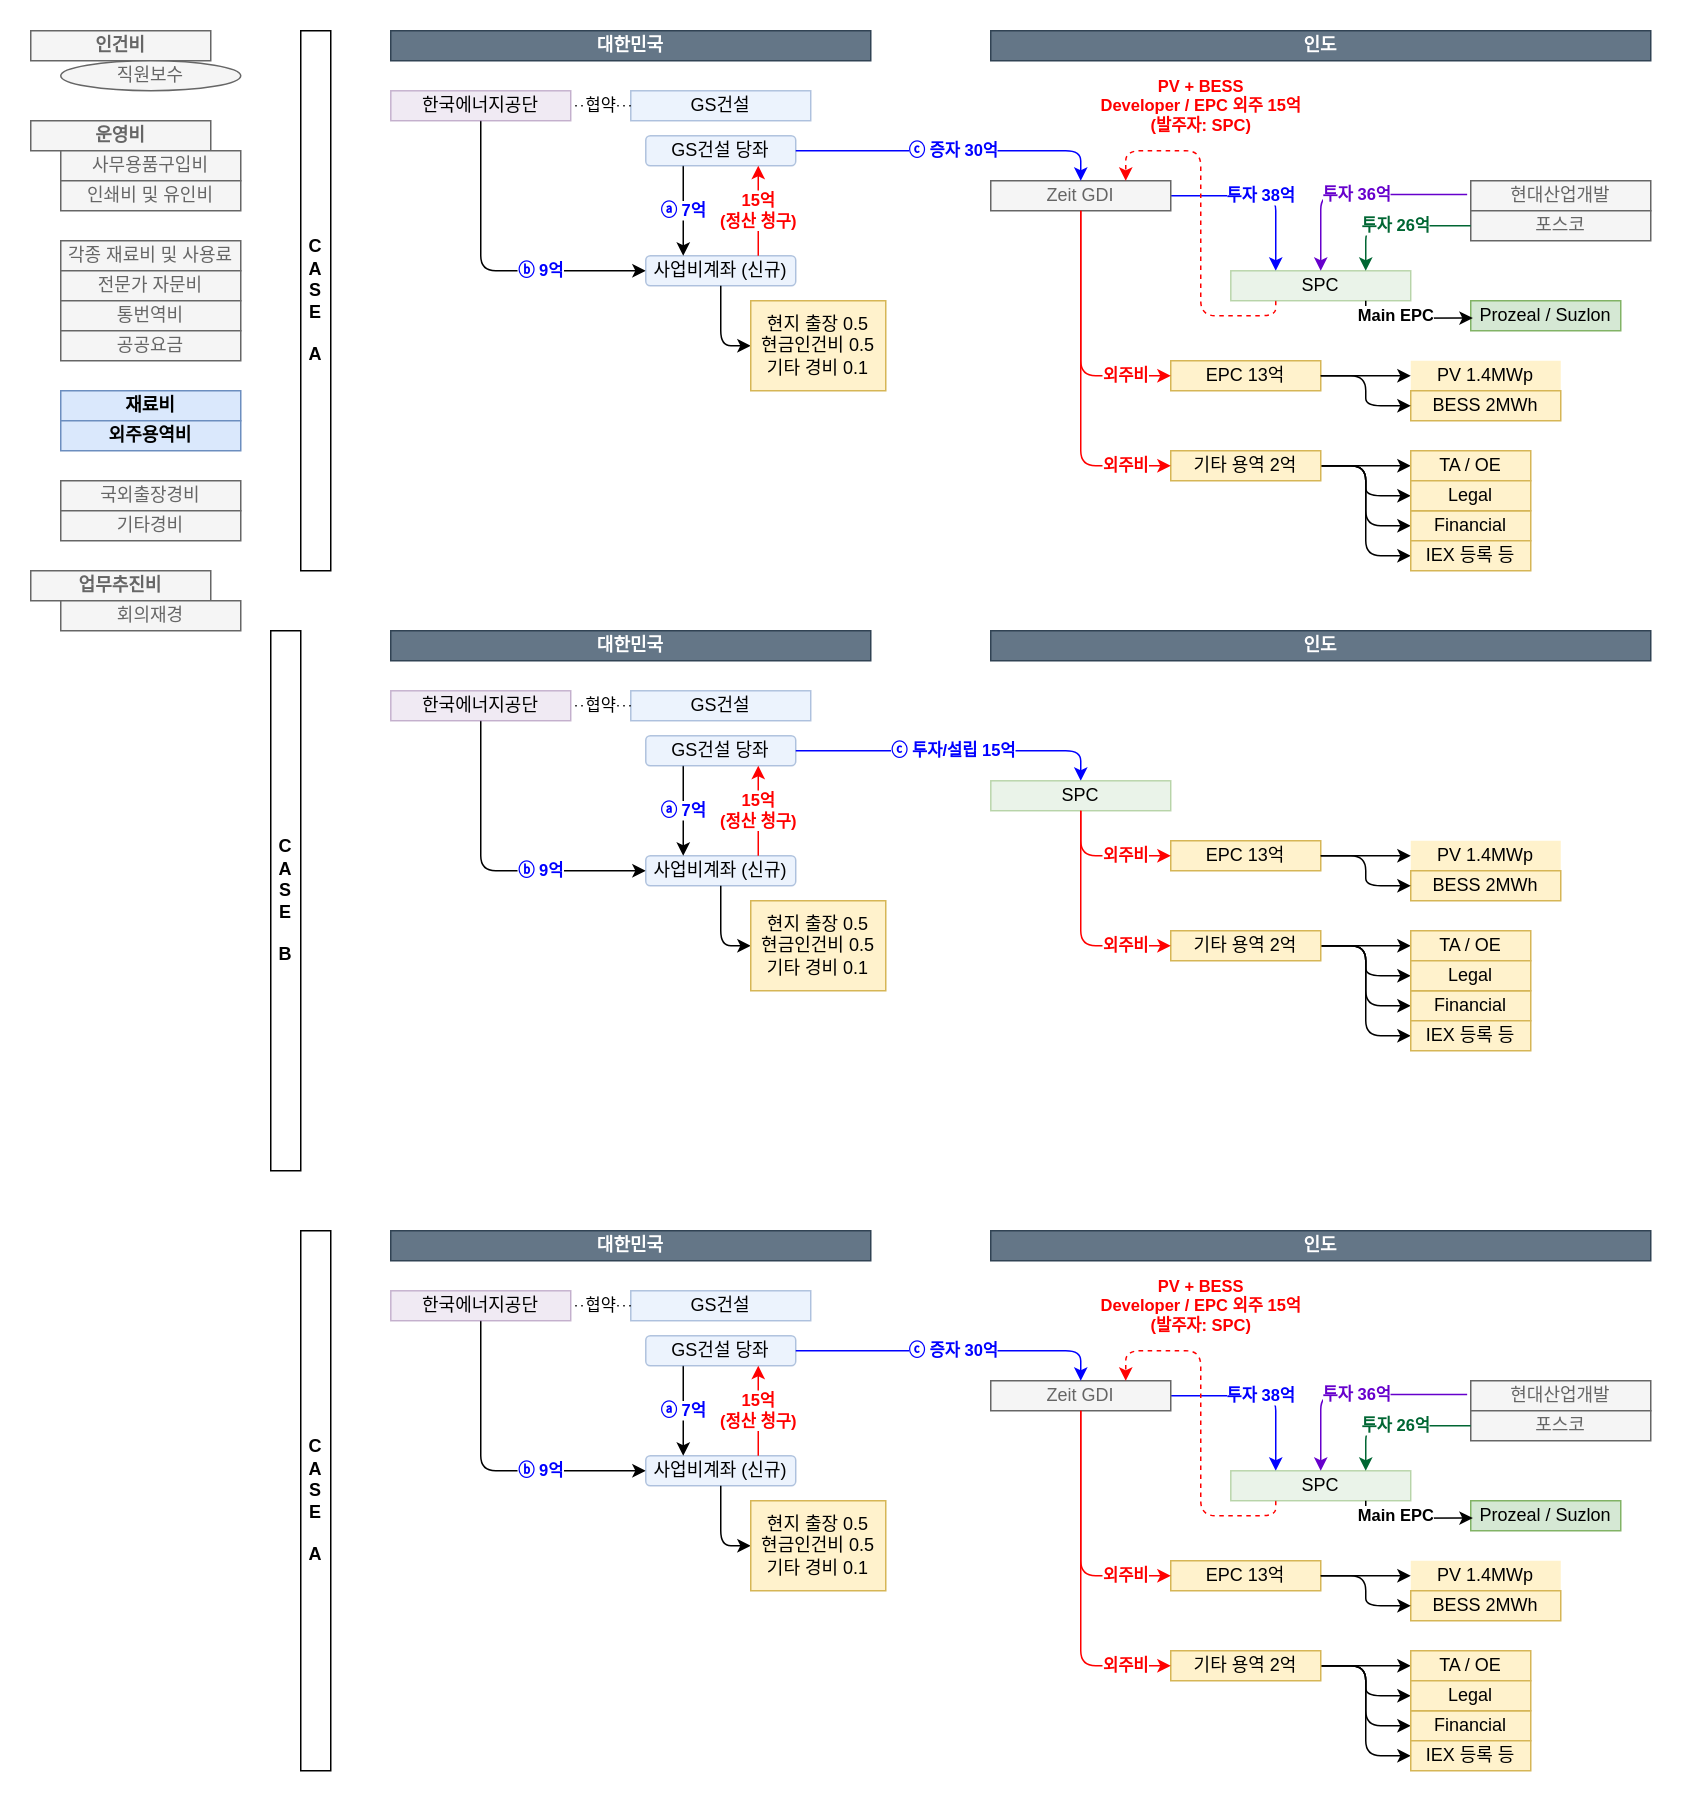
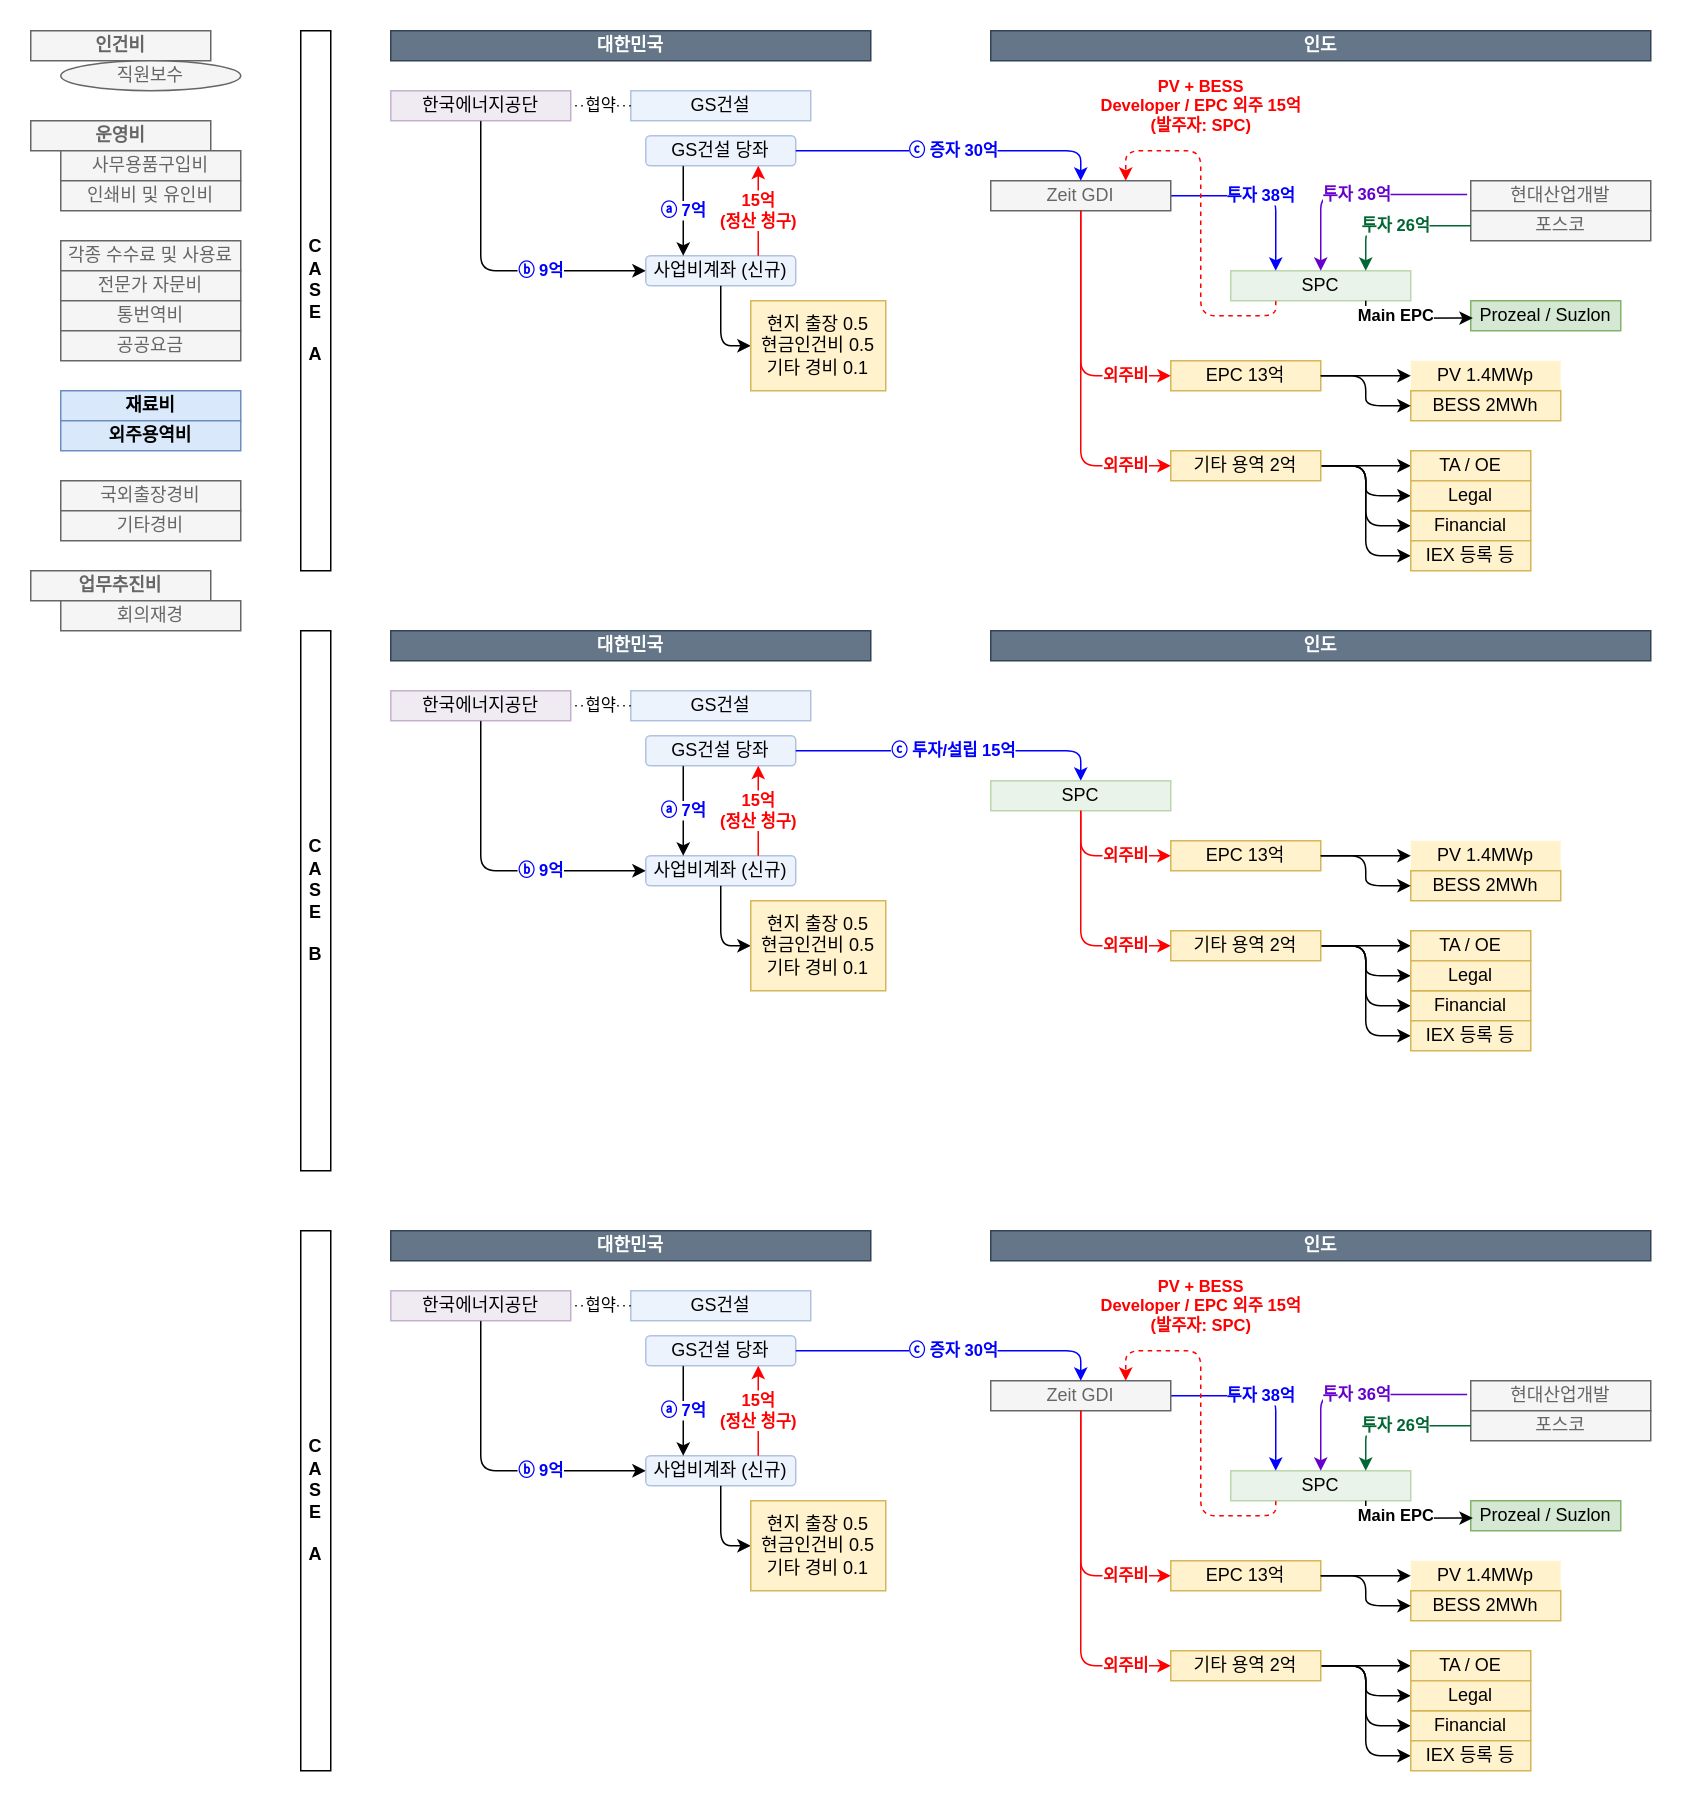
node "각종 재료비 및 사용료": label "각종 재료비 및 사용료" -> "각종 수수료 및 사용료"
node "C A S E B": moved (286, 901) -> (316, 901)
